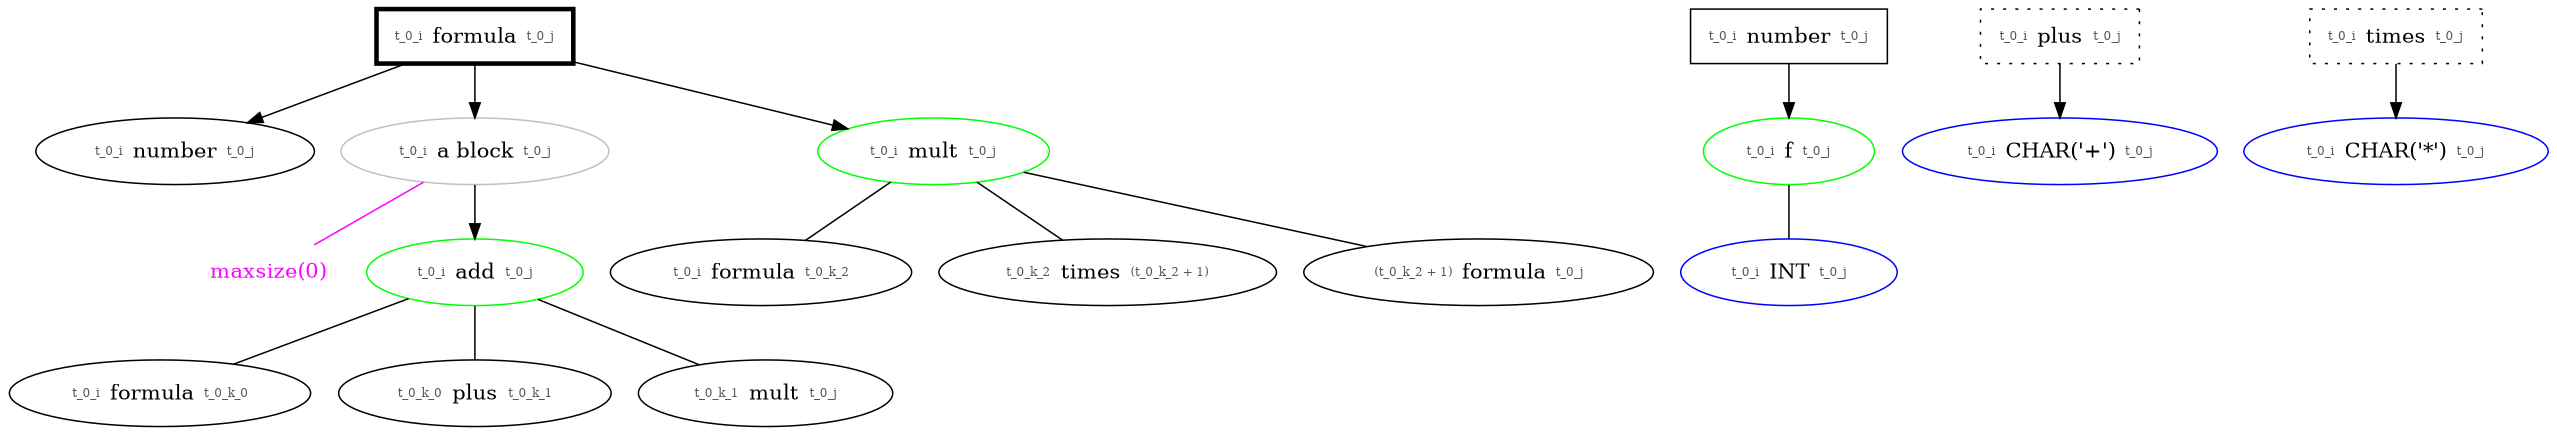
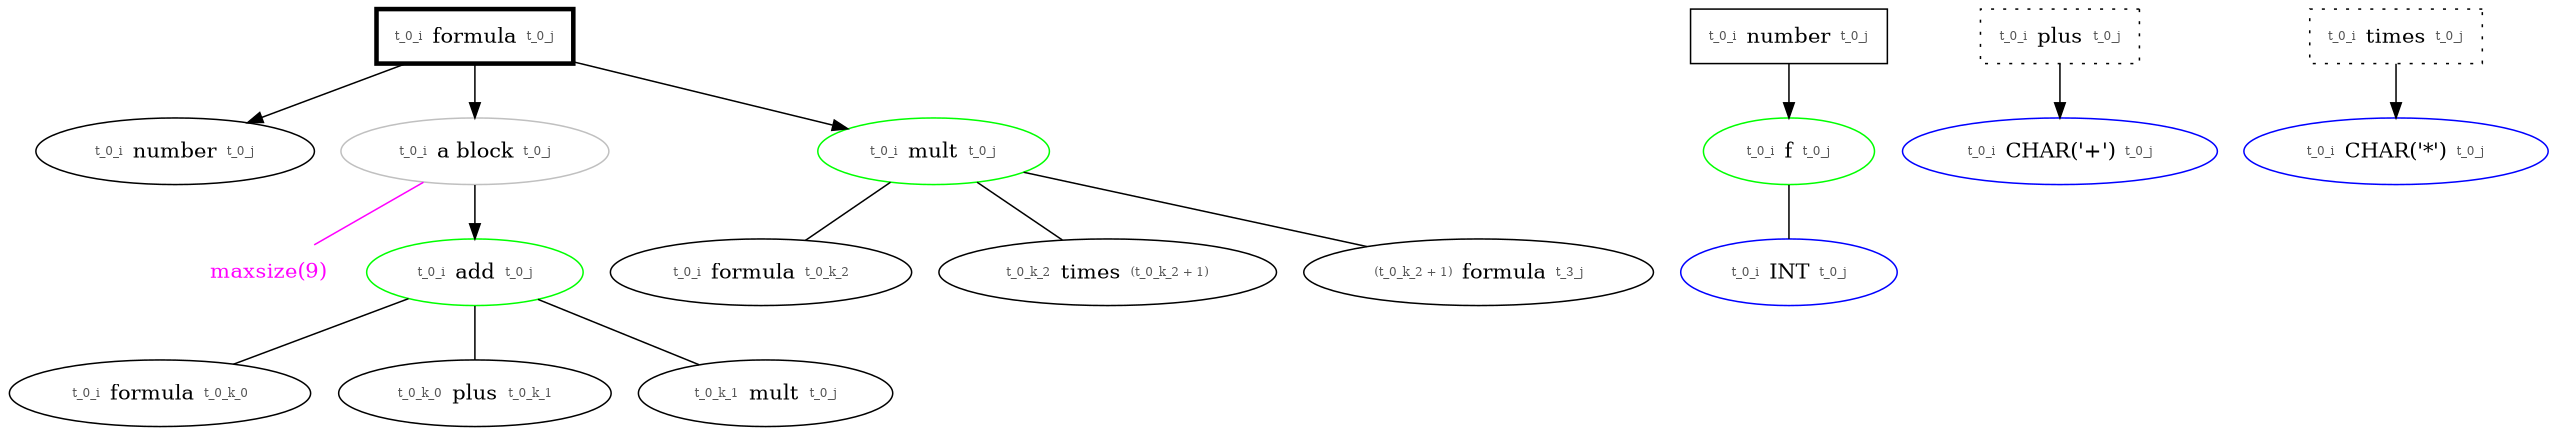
node "maxsize(0)": label "maxsize(0)" -> "maxsize(9)"
node "(t_0_k_2 + 1)": text "t_0_j" -> "t_3_j"
